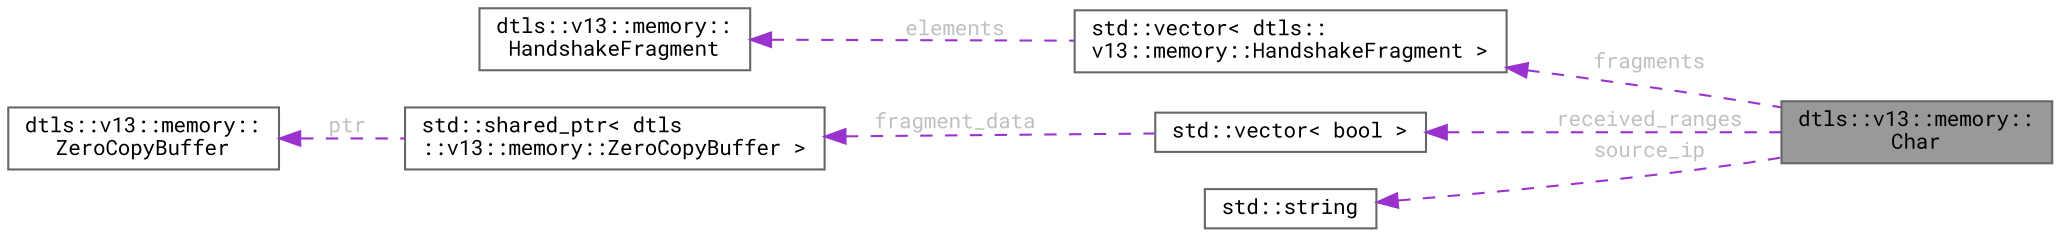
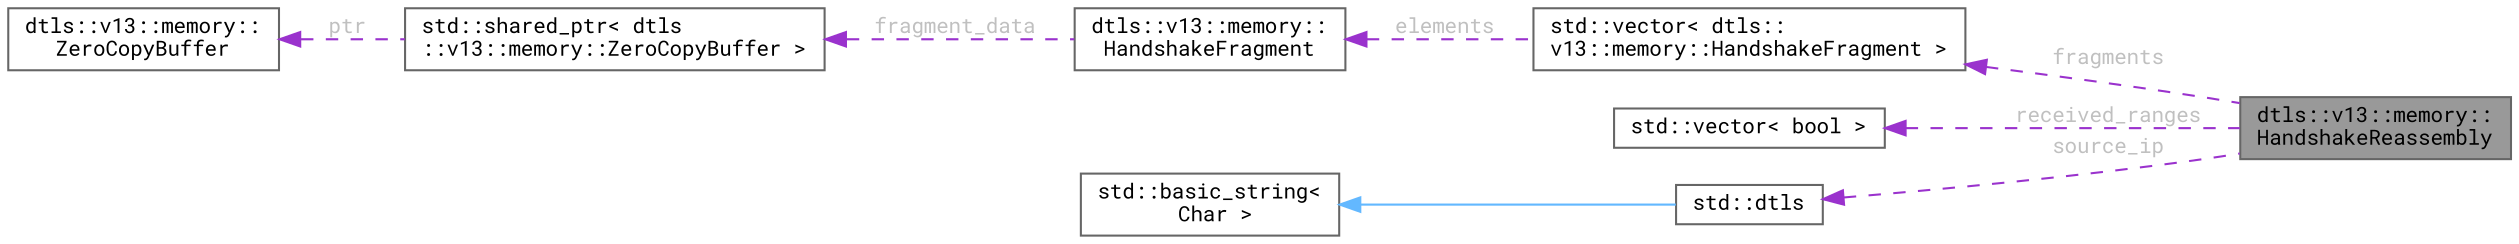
node "dtls::v13::memory:: Char": label "dtls::v13::memory:: Char" -> "dtls::v13::memory:: HandshakeReassembly"
edge "std::vector< bool >" -> "std::shared_ptr< dtls ::v13::memory::ZeroCopyBuffer >": now "dtls::v13::memory:: HandshakeFragment" -> "std::shared_ptr< dtls ::v13::memory::ZeroCopyBuffer >"
node "std::basic_string< Char >": added
node "std::string": label "std::string" -> "std::dtls"
